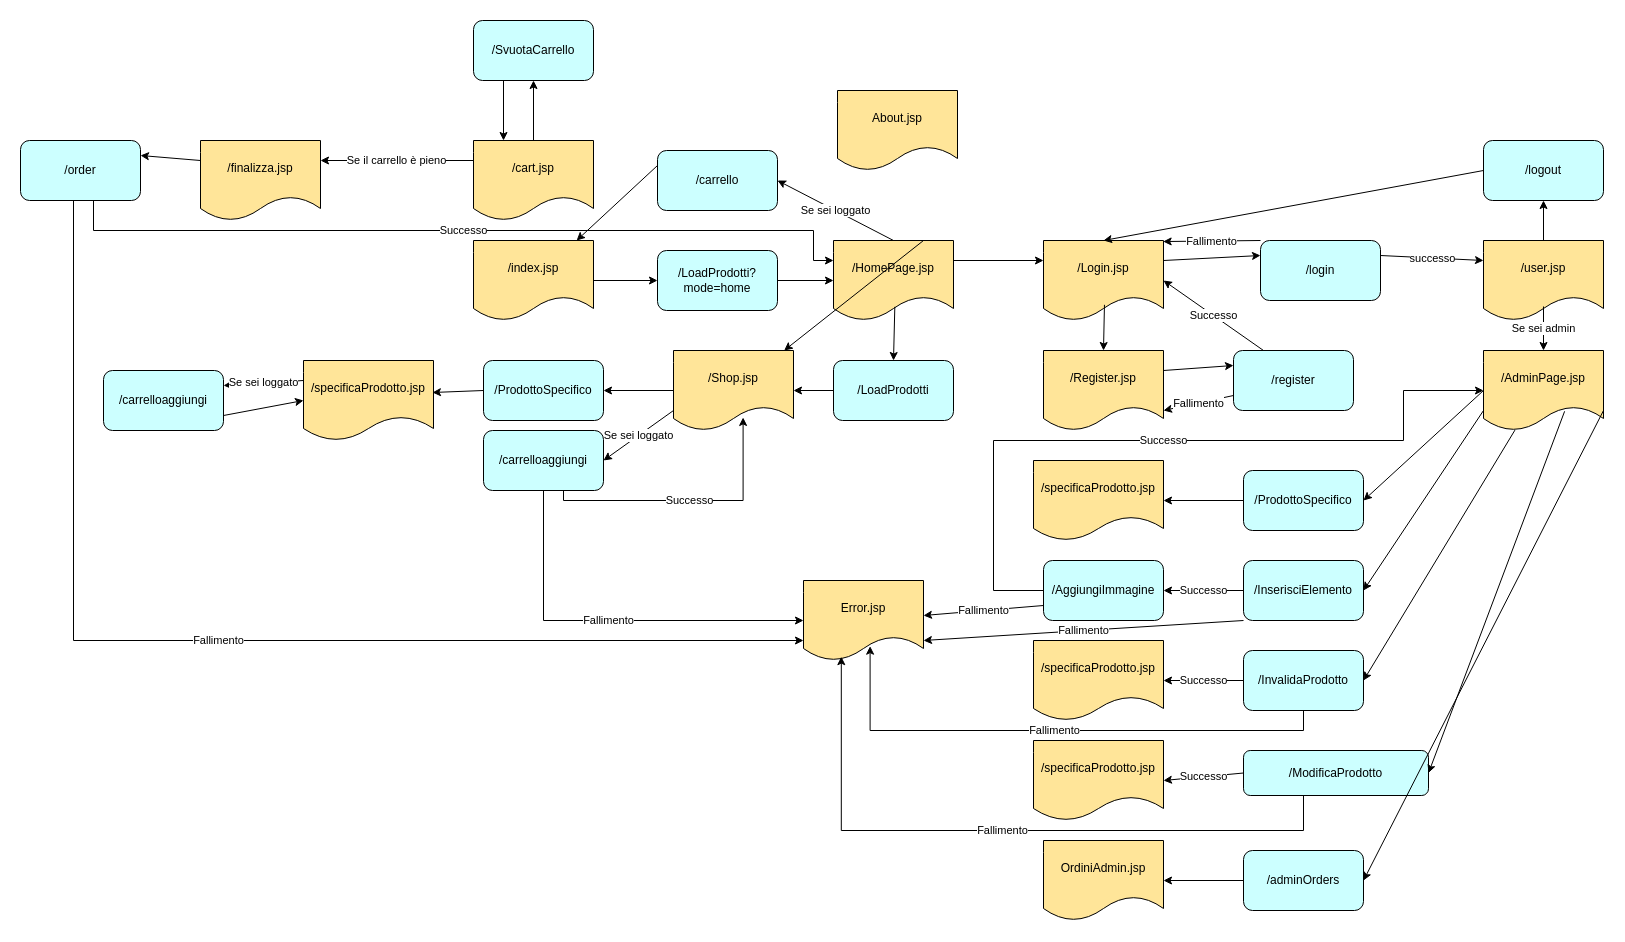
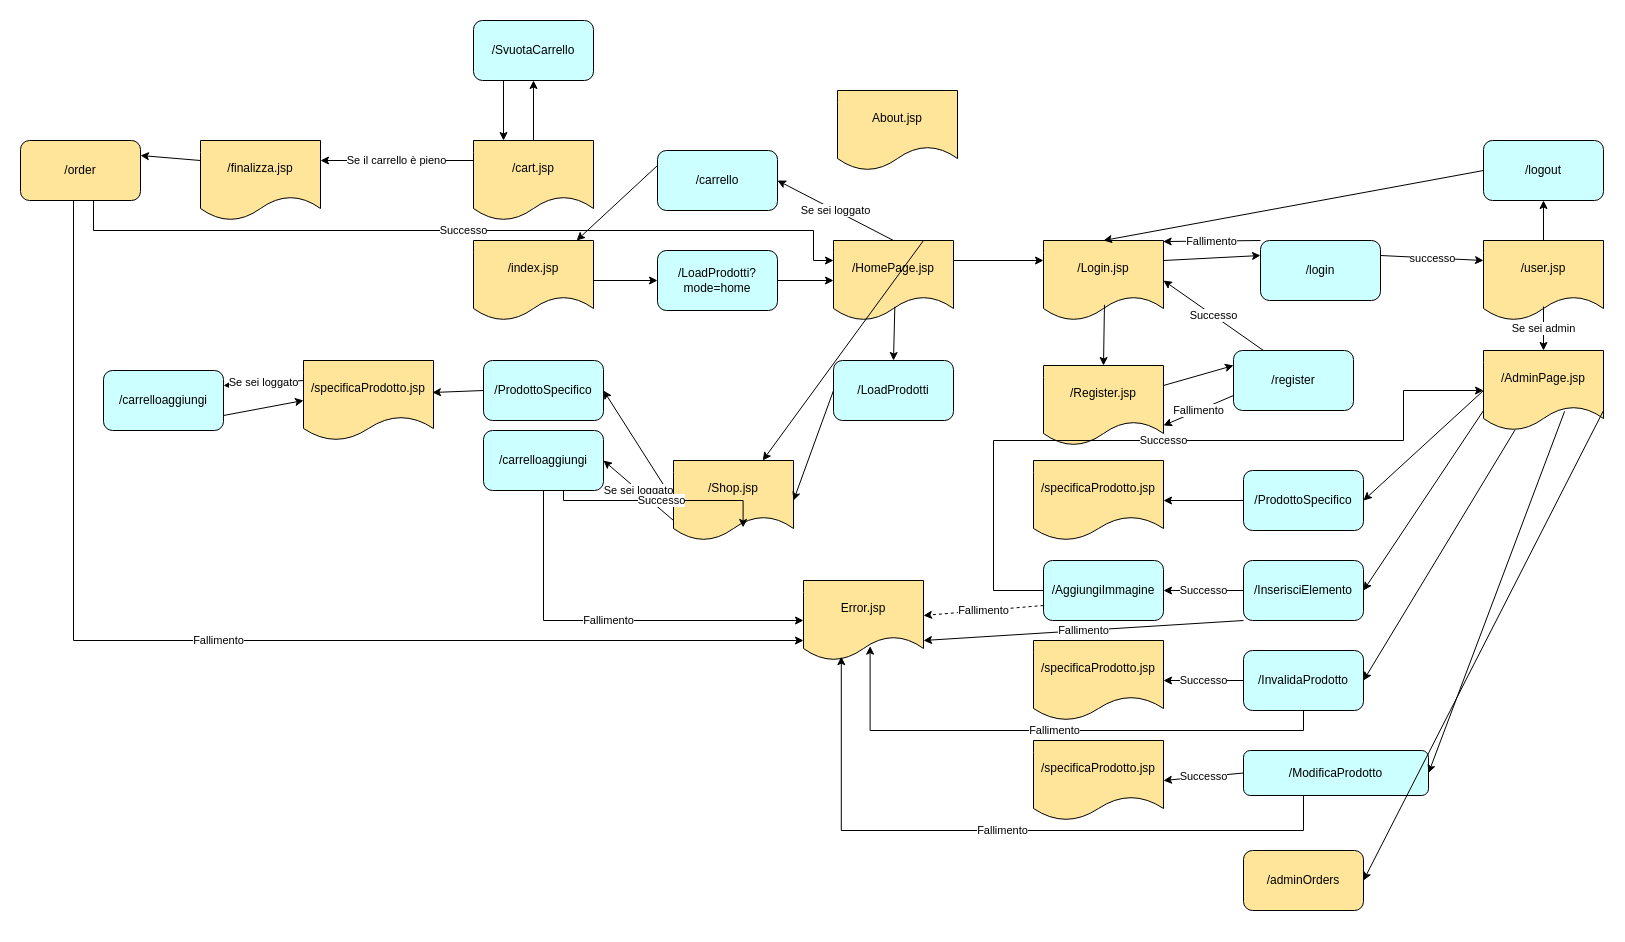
node "/order": fillcolor #ccffff -> #ffe599
node "/Shop.jsp": moved (734, 391) -> (734, 501)
node "/Register.jsp": moved (1104, 391) -> (1104, 406)
edge "/AggiungiImmagine" -> "Error.jsp": style solid -> dashed
node "OrdiniAdmin.jsp": removed
edge "/adminOrders" -> "OrdiniAdmin.jsp": removed
node "/adminOrders": fillcolor #ccffff -> #ffe599
